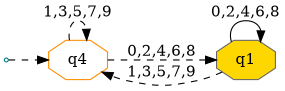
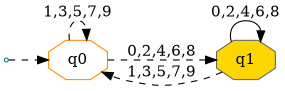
node "q4": label "q4" -> "q0"
